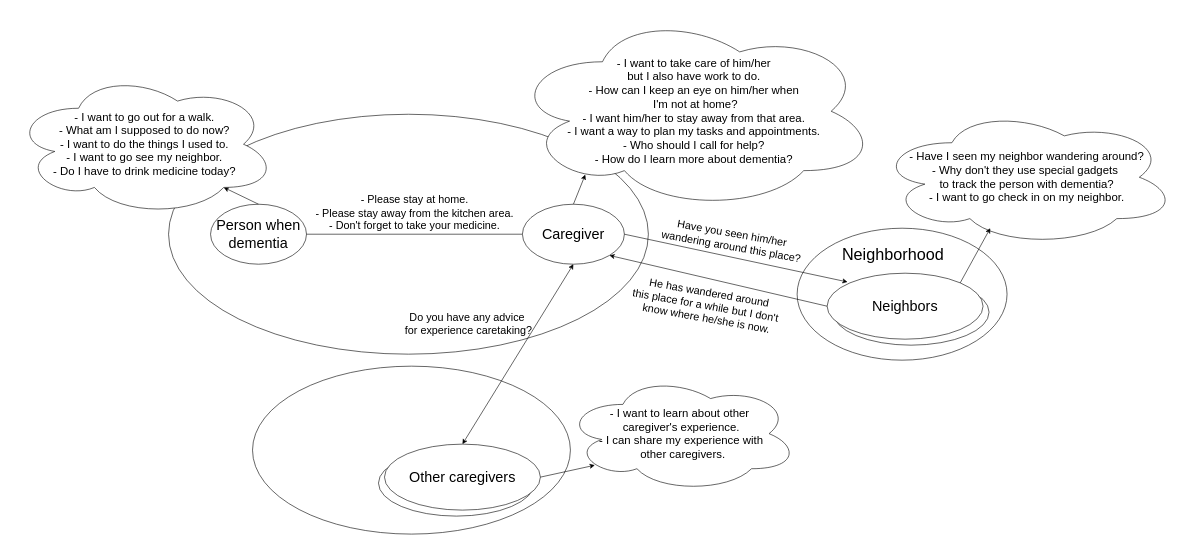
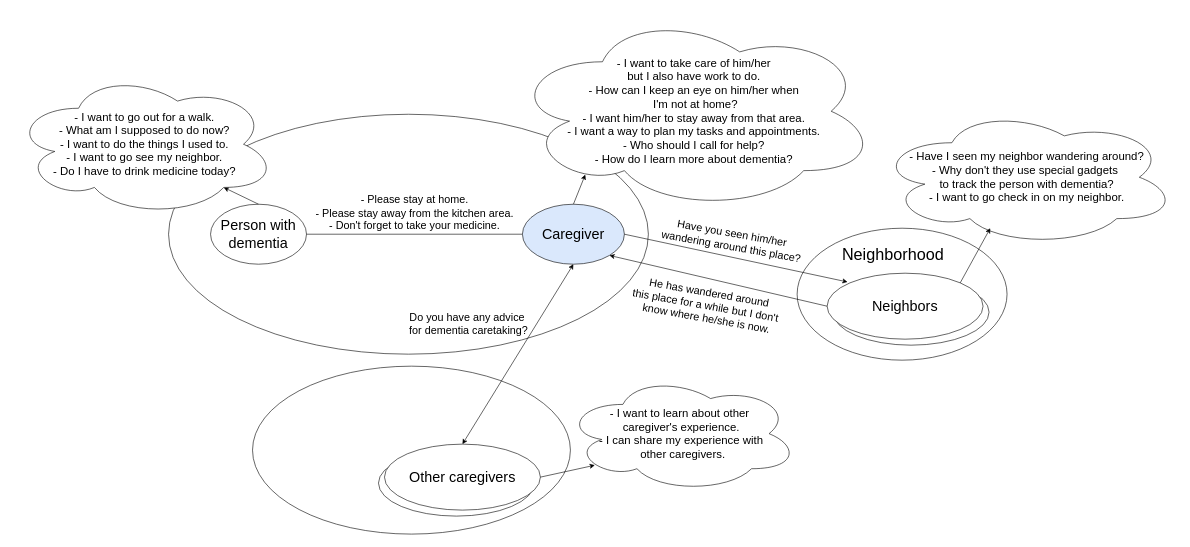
node "Person when dementia": label "Person when dementia" -> "Person with dementia"
node "Caregiver": fillcolor #ffffff -> #dae8fc
node "Do you have any advice for experience caretaking?": label "Do you have any advice for experience caretaking?" -> "Do you have any advice for dementia caretaking?"
